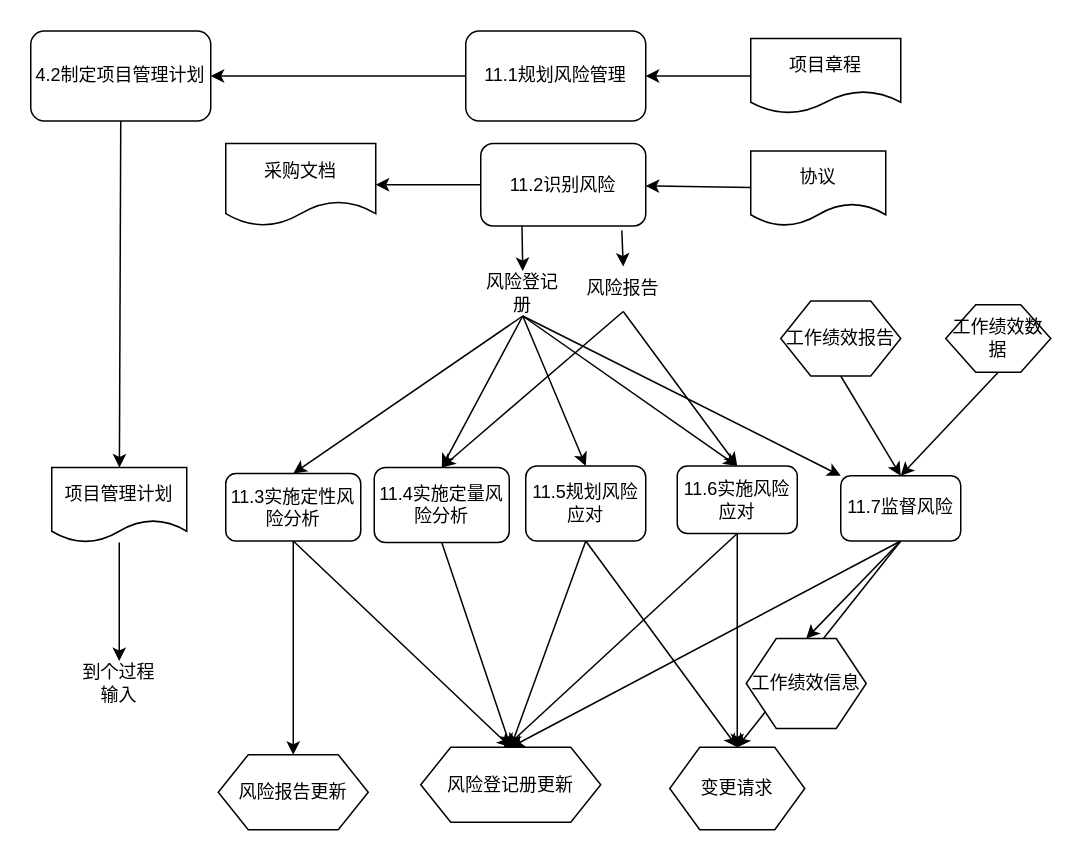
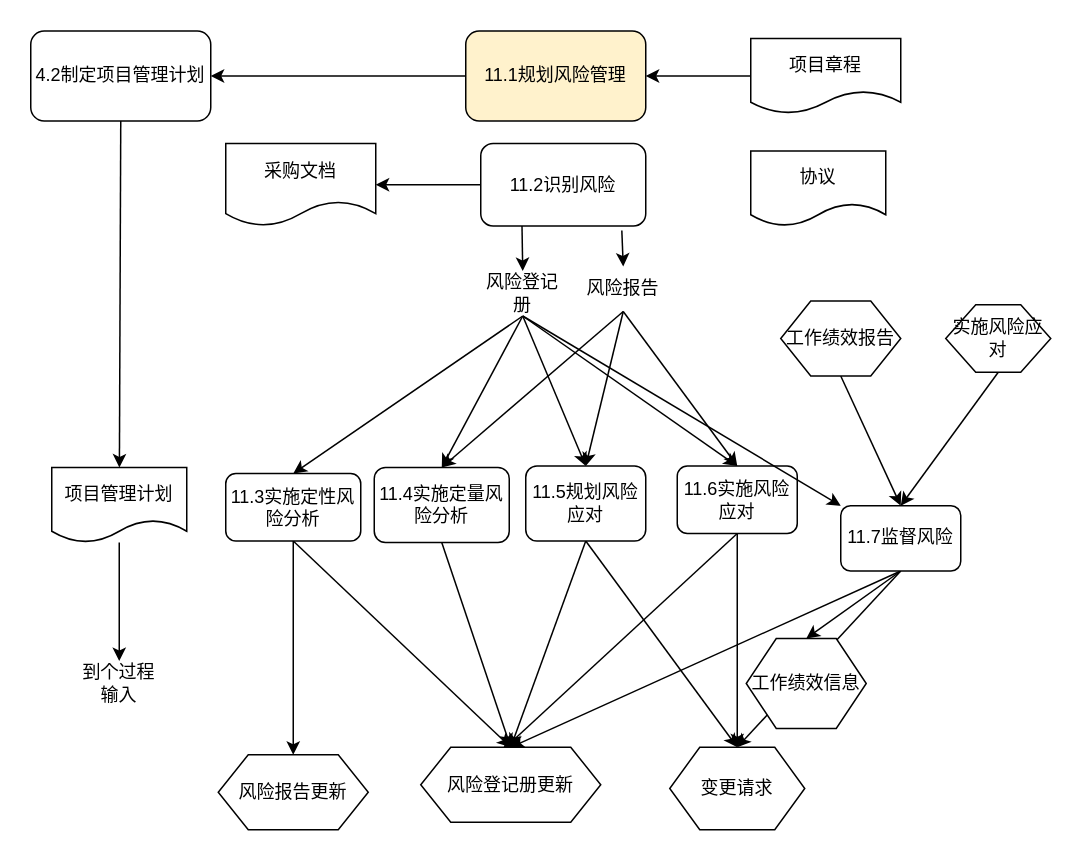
node "11.1规划风险管理": fillcolor #ffffff -> #fff2cc
edge "协议" -> "11.2识别风险": removed
node "工作绩效数据": label "工作绩效数据" -> "实施风险应对"
edge "风险报告" -> "11.5规划风险应对": added
node "11.7监督风险": moved (901, 508) -> (901, 538)
